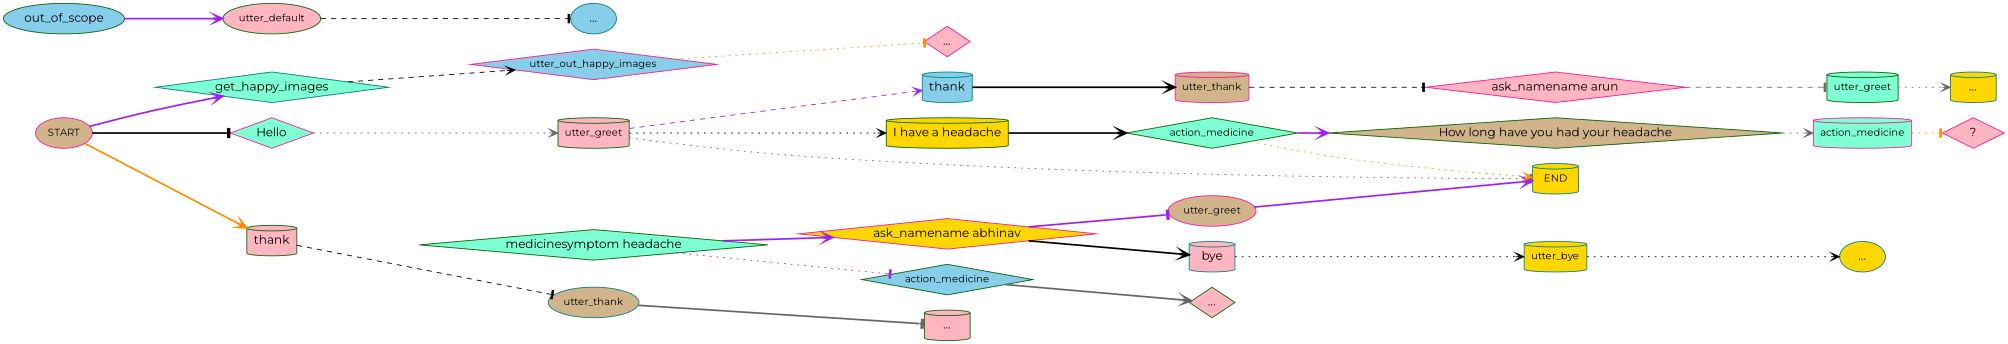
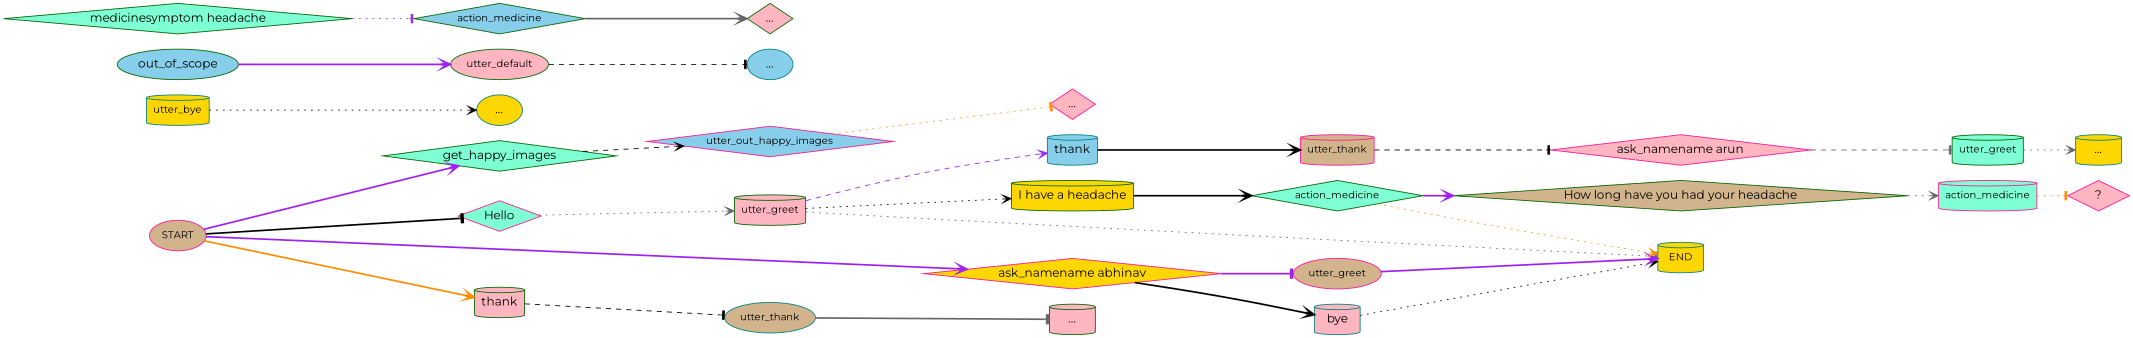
node "get_happy_images": color teal -> darkgreen
edge "medicinesymptom headache" -> "ask_namename abhinav": now "START" -> "ask_namename abhinav"
edge "bye" -> "utter_bye": now "bye" -> "END"
